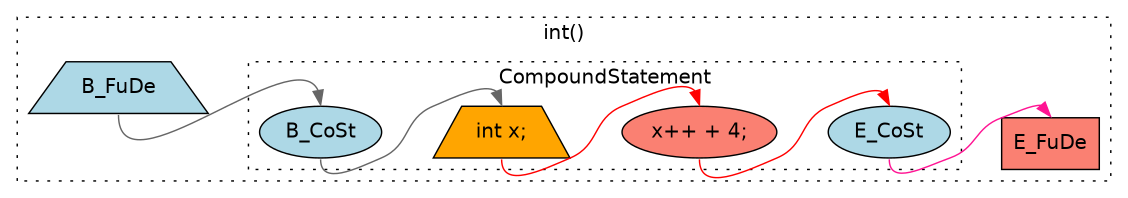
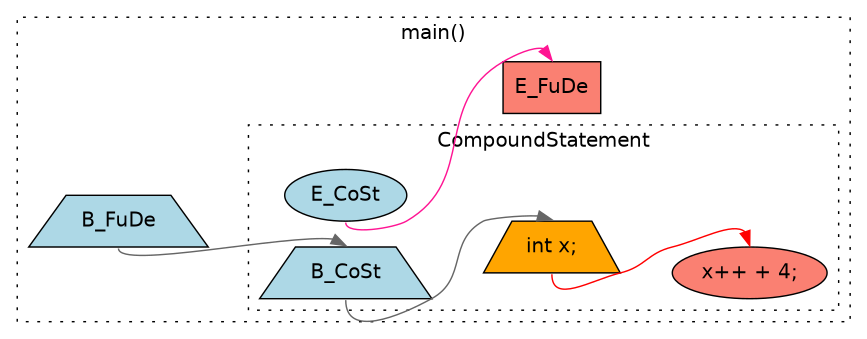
cluster "int()": label "int()" -> "main()"
node "B_CoSt": shape ellipse -> trapezium
edge "x++ + 4;" -> "E_CoSt": removed
